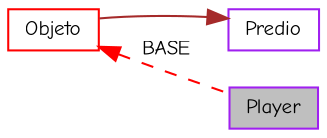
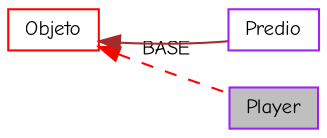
edge "Objeto" -> "Predio": reversed
